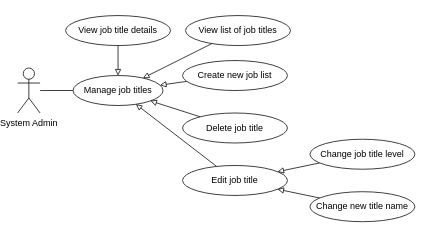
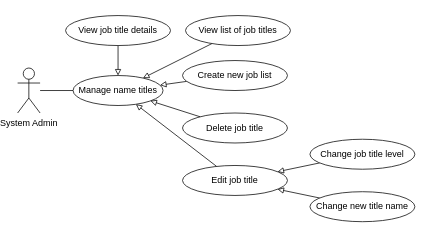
node "Manage job titles": label "Manage job titles" -> "Manage name titles"
